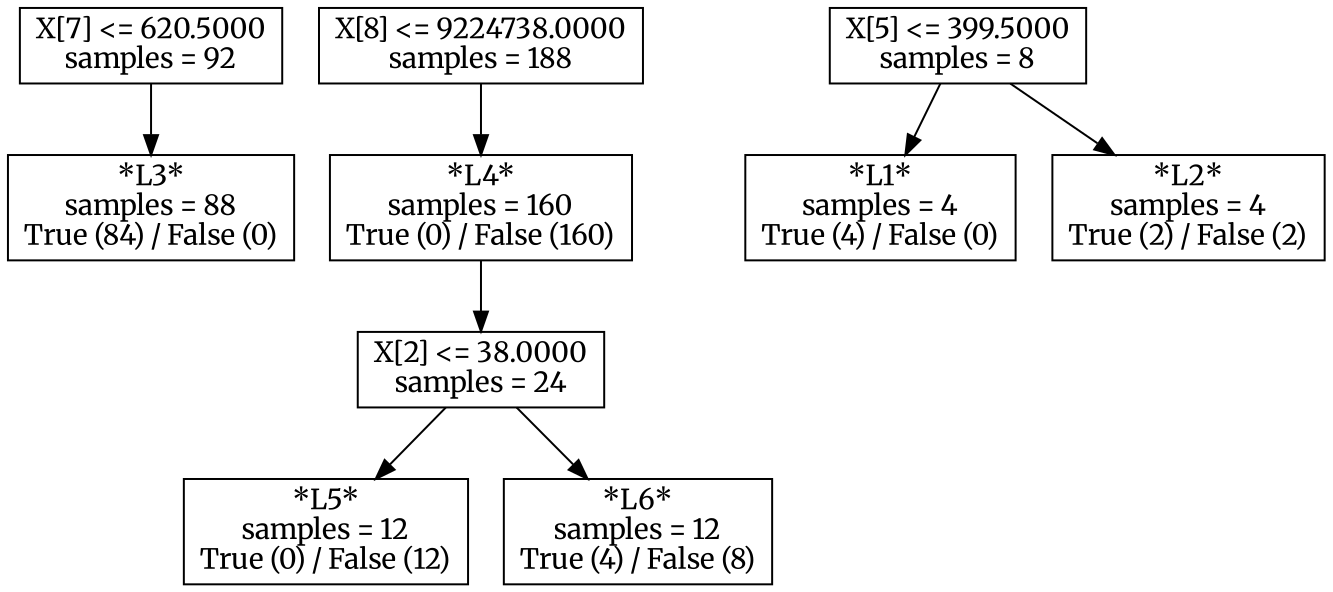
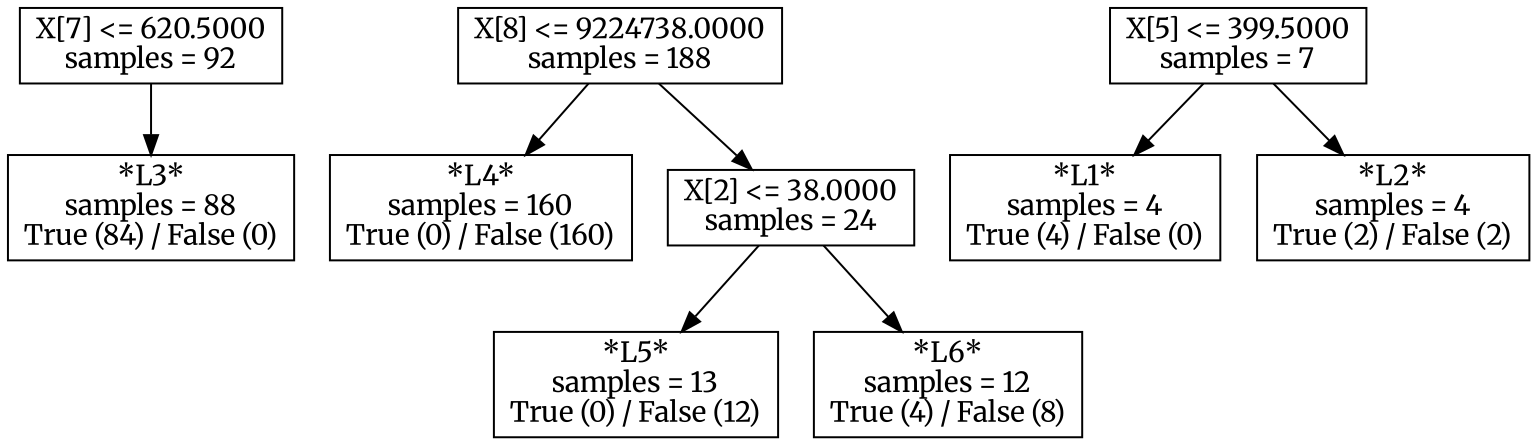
node "X[5] <= 399.5000 samples = 8": label "X[5] <= 399.5000 samples = 8" -> "X[5] <= 399.5000 samples = 7"
edge "*L4* samples = 160 True (0) / False (160)" -> "X[2] <= 38.0000 samples = 24": now "X[8] <= 9224738.0000 samples = 188" -> "X[2] <= 38.0000 samples = 24"
node "*L5* samples = 12 True (0) / False (12)": label "*L5* samples = 12 True (0) / False (12)" -> "*L5* samples = 13 True (0) / False (12)"
